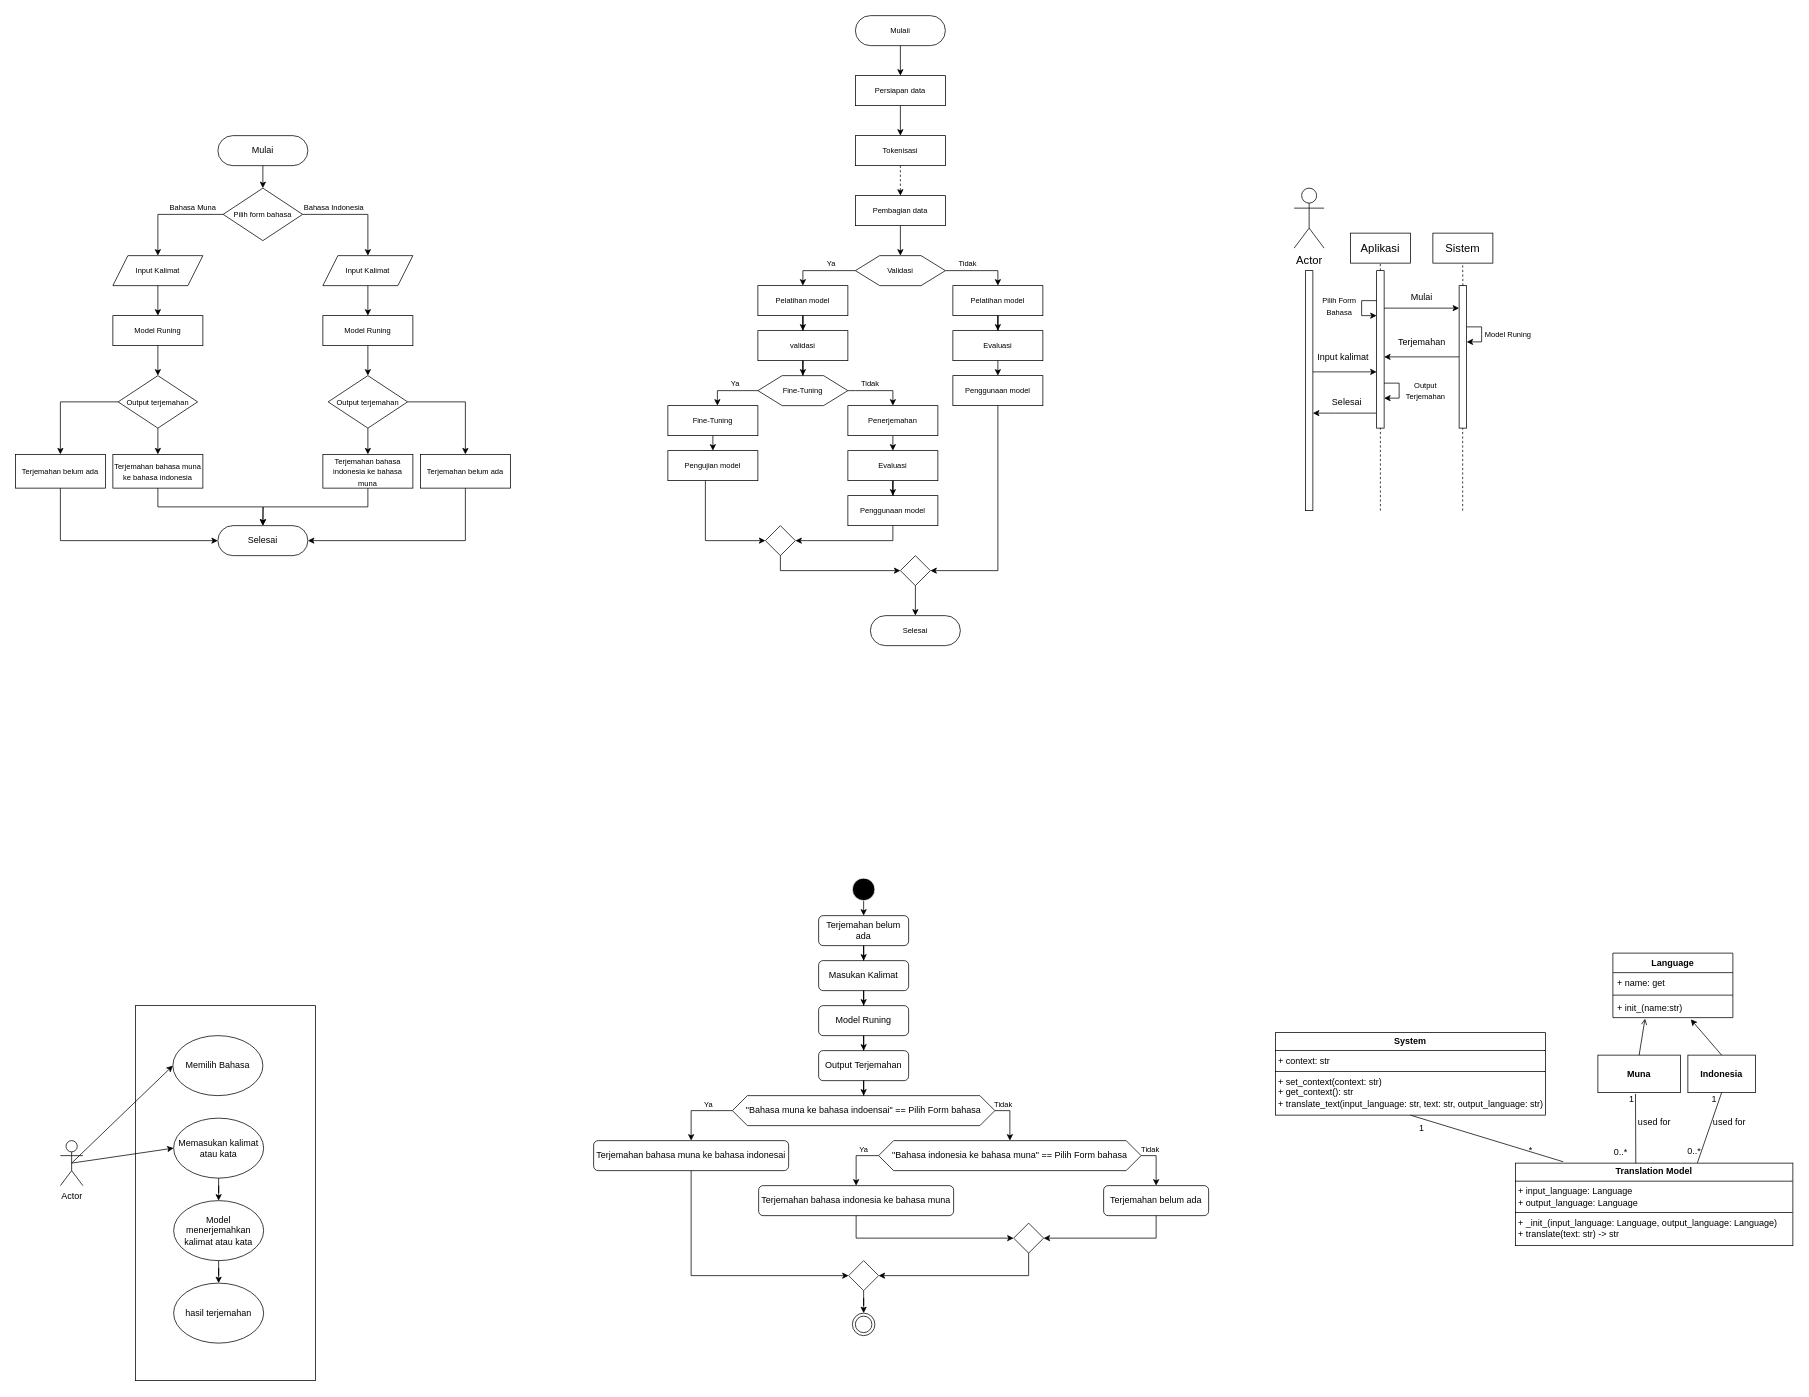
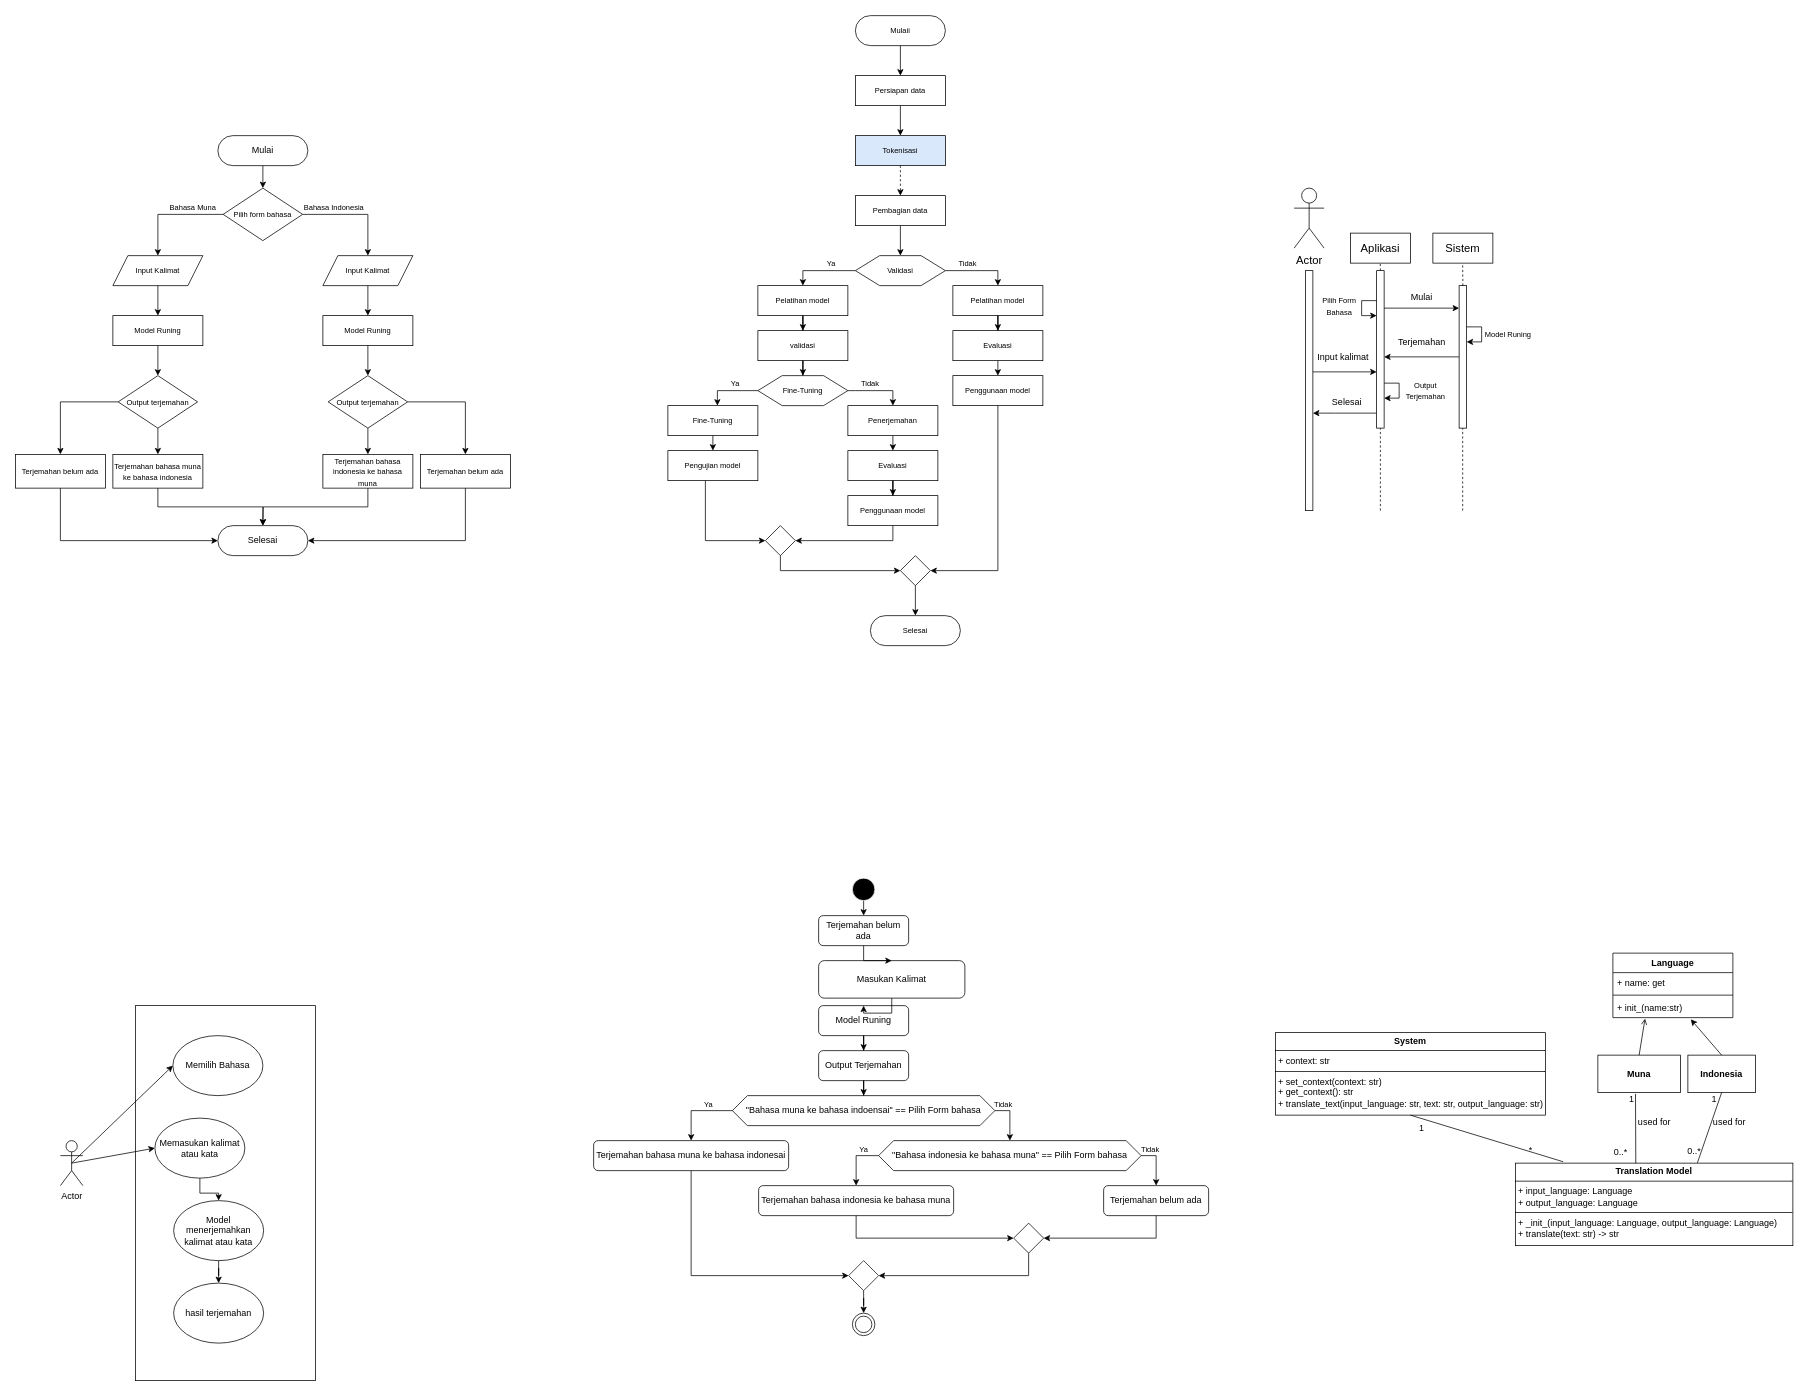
node "Tokenisasi": fillcolor #ffffff -> #dae8fc
node "Masukan Kalimat": size 90x30 -> 146x38
node "Memasukan kalimat atau kata": moved (219, 1148) -> (200, 1148)
